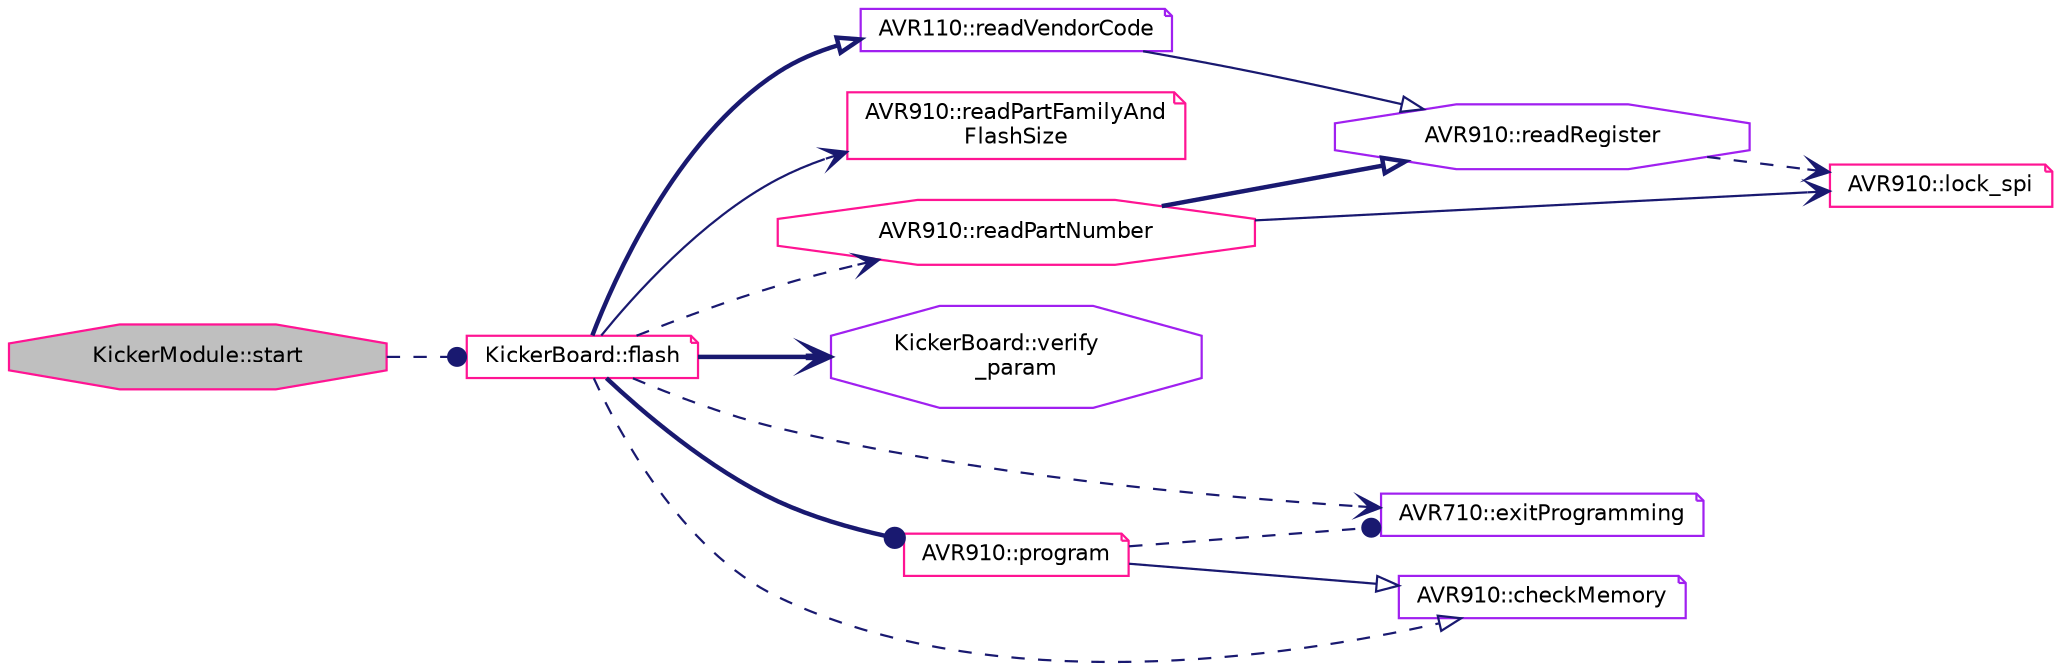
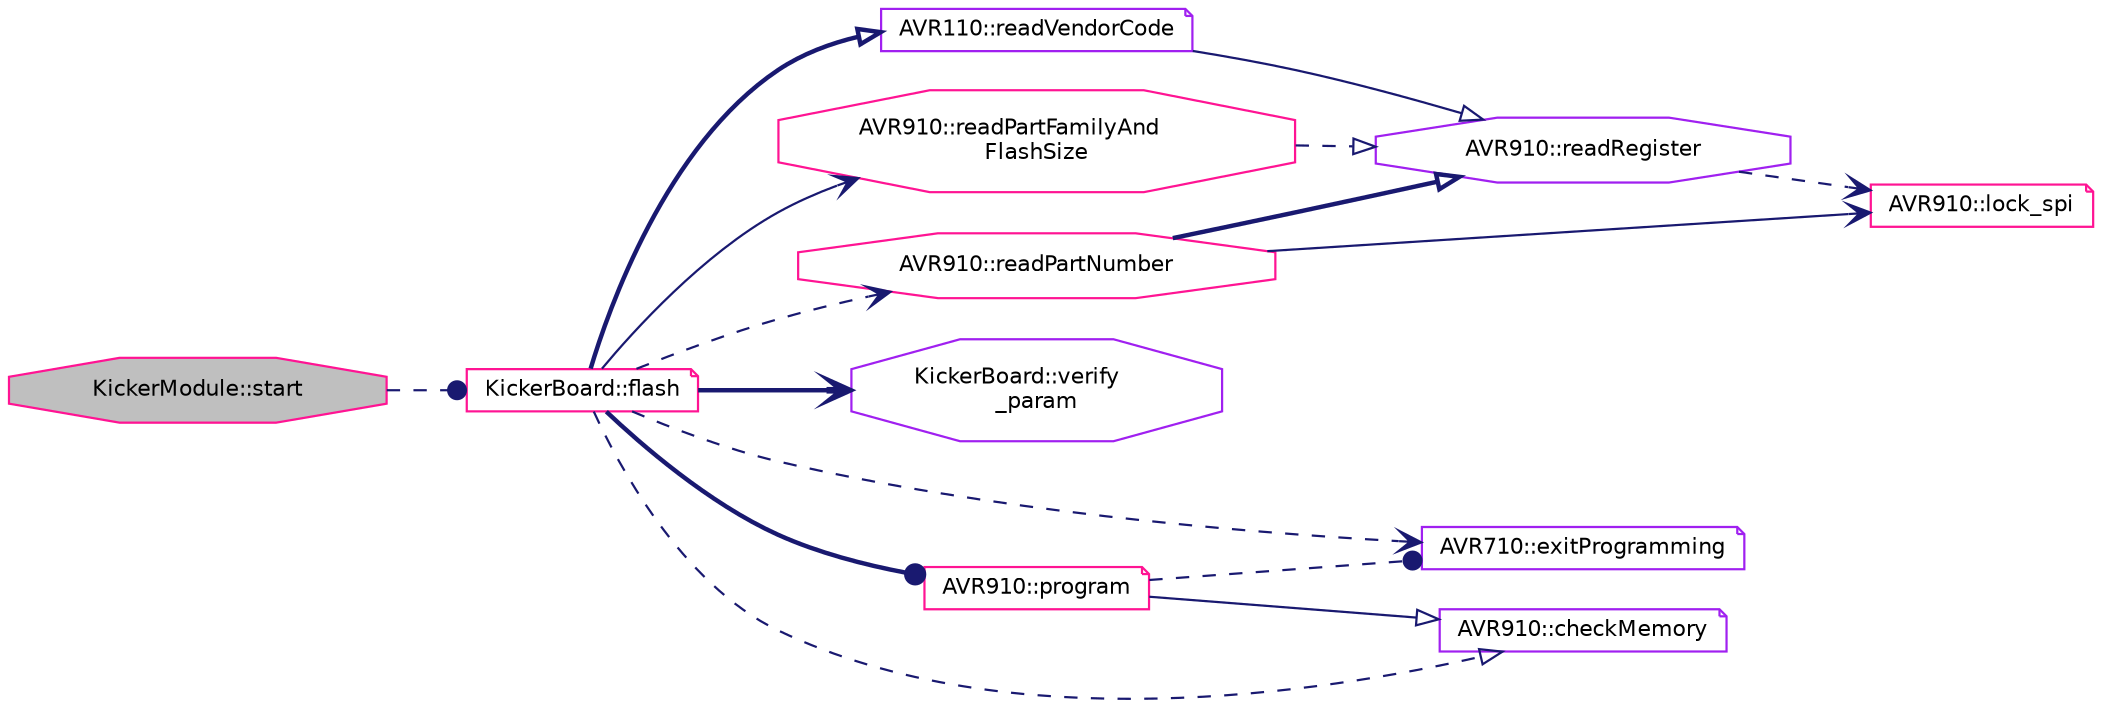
node "AVR910::readPartFamilyAnd FlashSize": shape note -> octagon
edge "AVR910::readPartFamilyAnd FlashSize" -> "AVR910::readRegister": added
